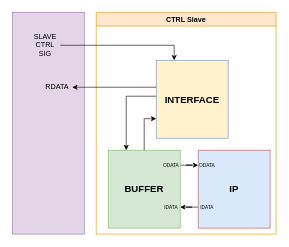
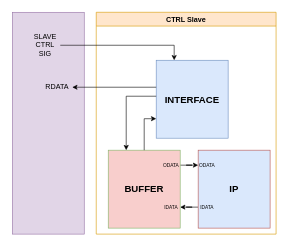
node "INTERFACE": fillcolor #fff2cc -> #dae8fc
node "BUFFER": fillcolor #d5e8d4 -> #f8cecc
